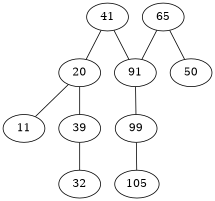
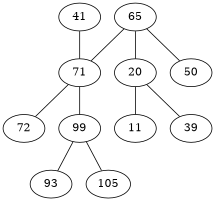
edge "41" -- "20": now "65" -- "20"
node "91": label "91" -> "71"
node "72": added
node "93": added
node "32": removed
